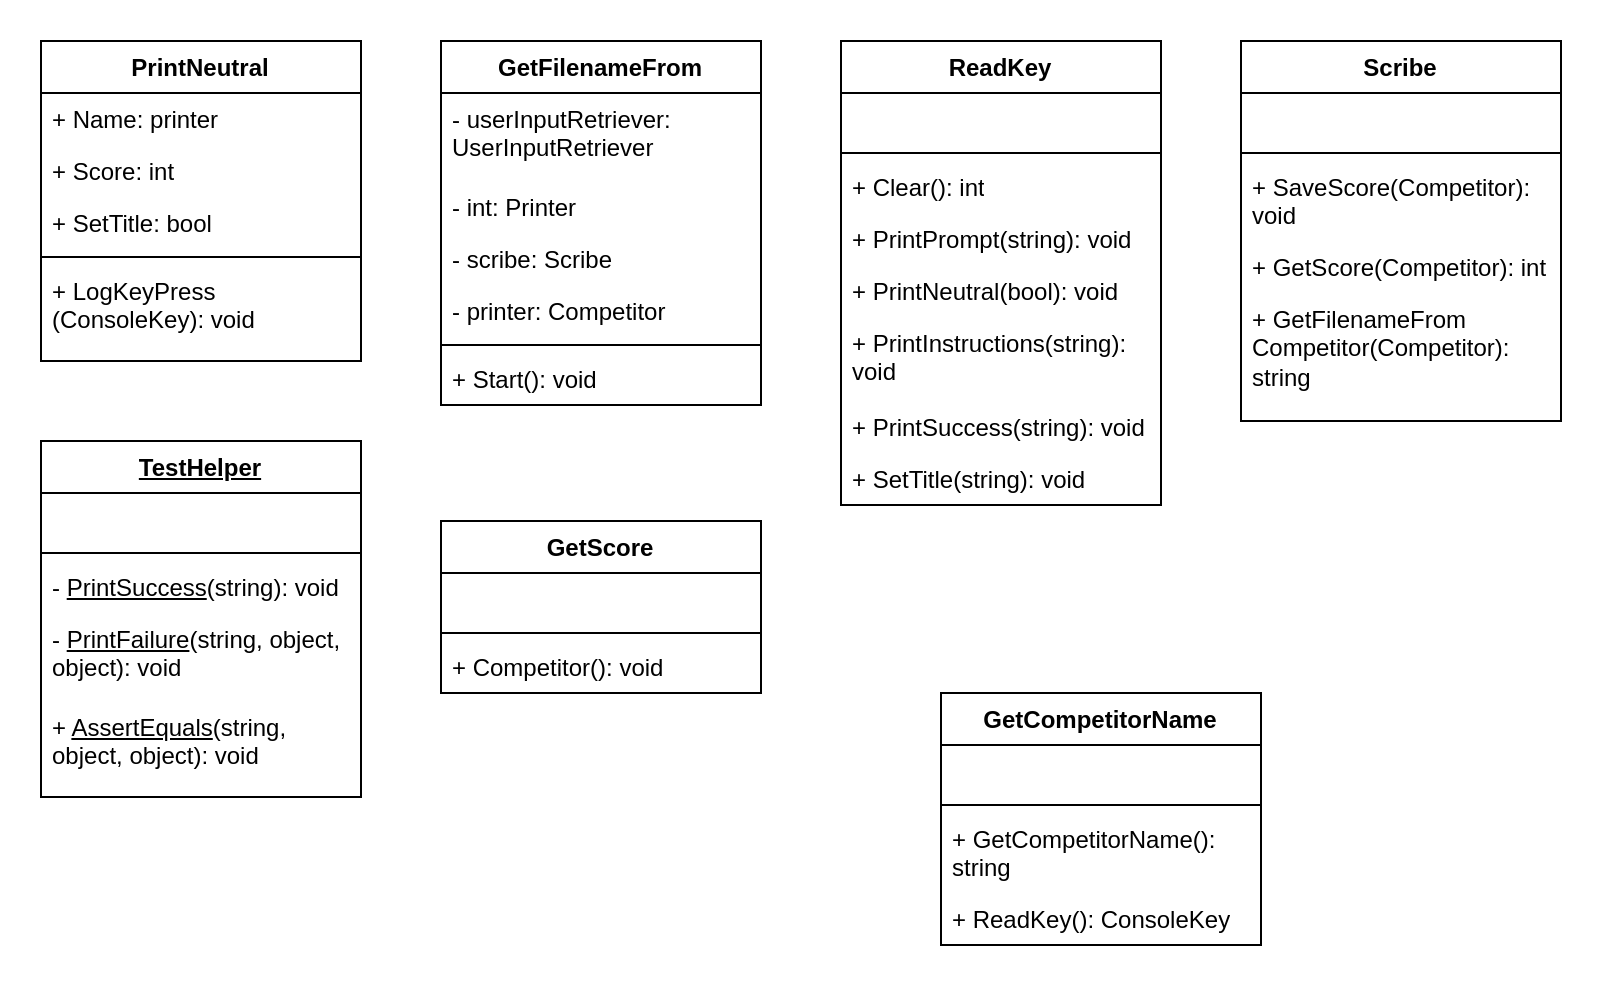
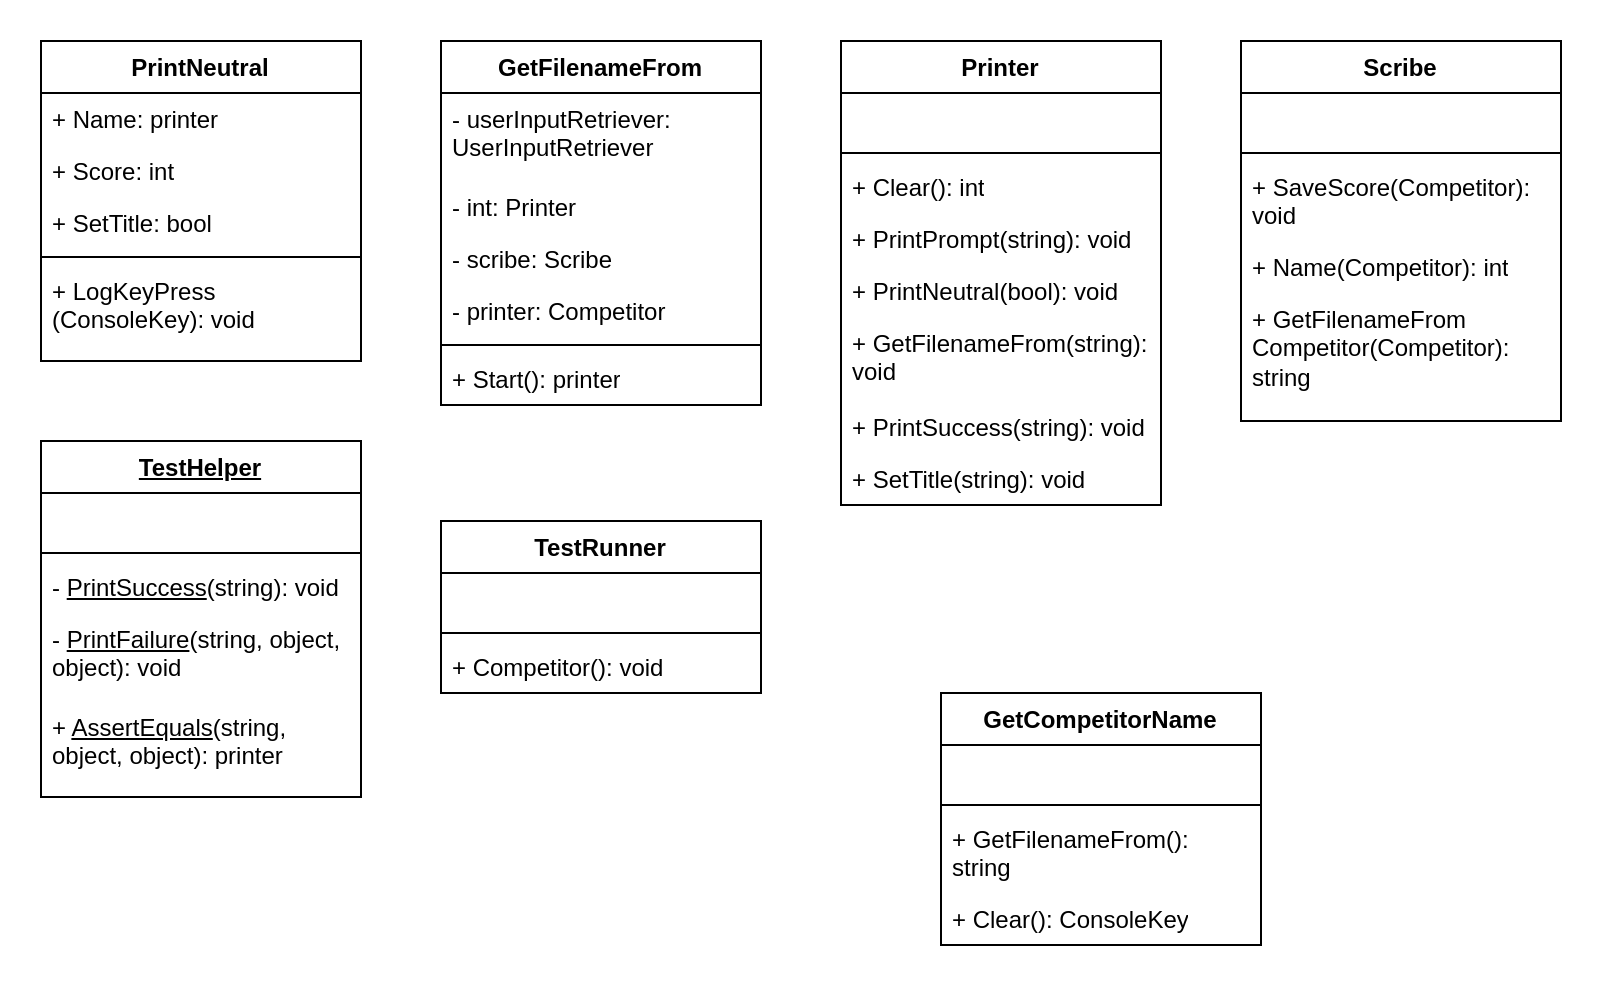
node "ReadKey": label "ReadKey" -> "Printer"
node "+ GetScore(Competitor): int": label "+ GetScore(Competitor): int" -> "+ Name(Competitor): int"
node "+ PrintInstructions(string): void": label "+ PrintInstructions(string): void" -> "+ GetFilenameFrom(string): void"
node "+ Start(): void": label "+ Start(): void" -> "+ Start(): printer"
node "GetScore": label "GetScore" -> "TestRunner"
node "+ AssertEquals(string, object, object): void": label "+ AssertEquals(string, object, object): void" -> "+ AssertEquals(string, object, object): printer"
node "+ GetCompetitorName(): string": label "+ GetCompetitorName(): string" -> "+ GetFilenameFrom(): string"
node "+ ReadKey(): ConsoleKey": label "+ ReadKey(): ConsoleKey" -> "+ Clear(): ConsoleKey"
